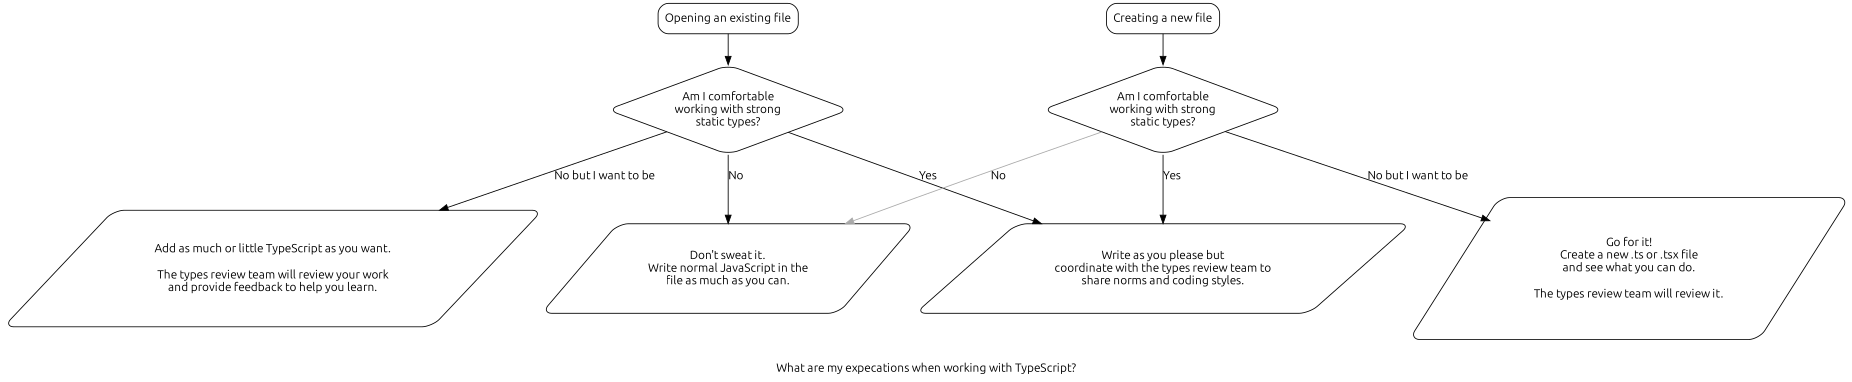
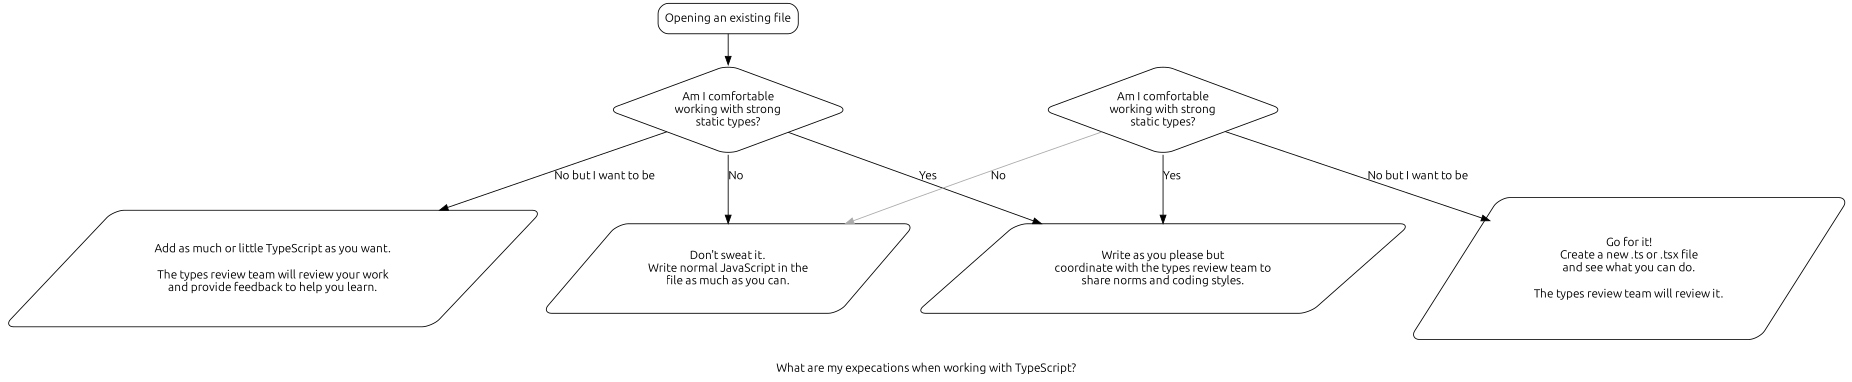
node "Creating a new file": removed
